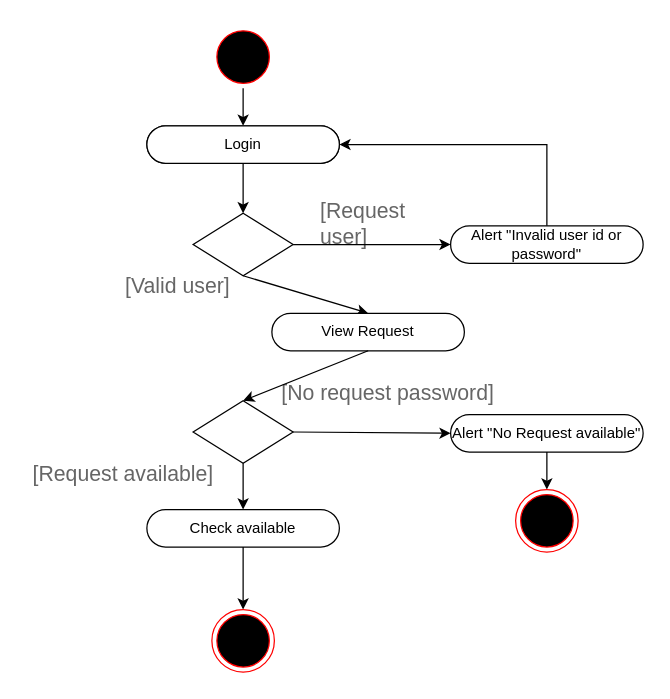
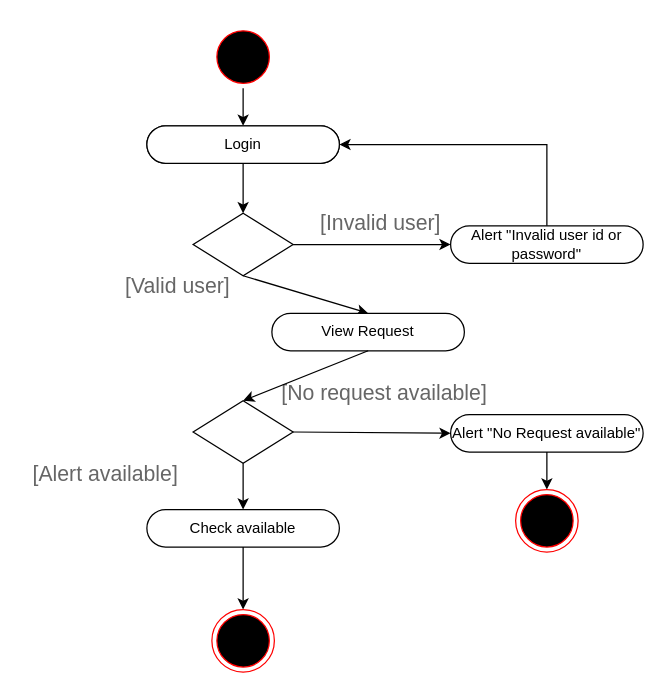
node "[Request user]": label "[Request user]" -> "[Invalid user]"
node "[No request password]": label "[No request password]" -> "[No request available]"
node "[Request available]": label "[Request available]" -> "[Alert available]"
